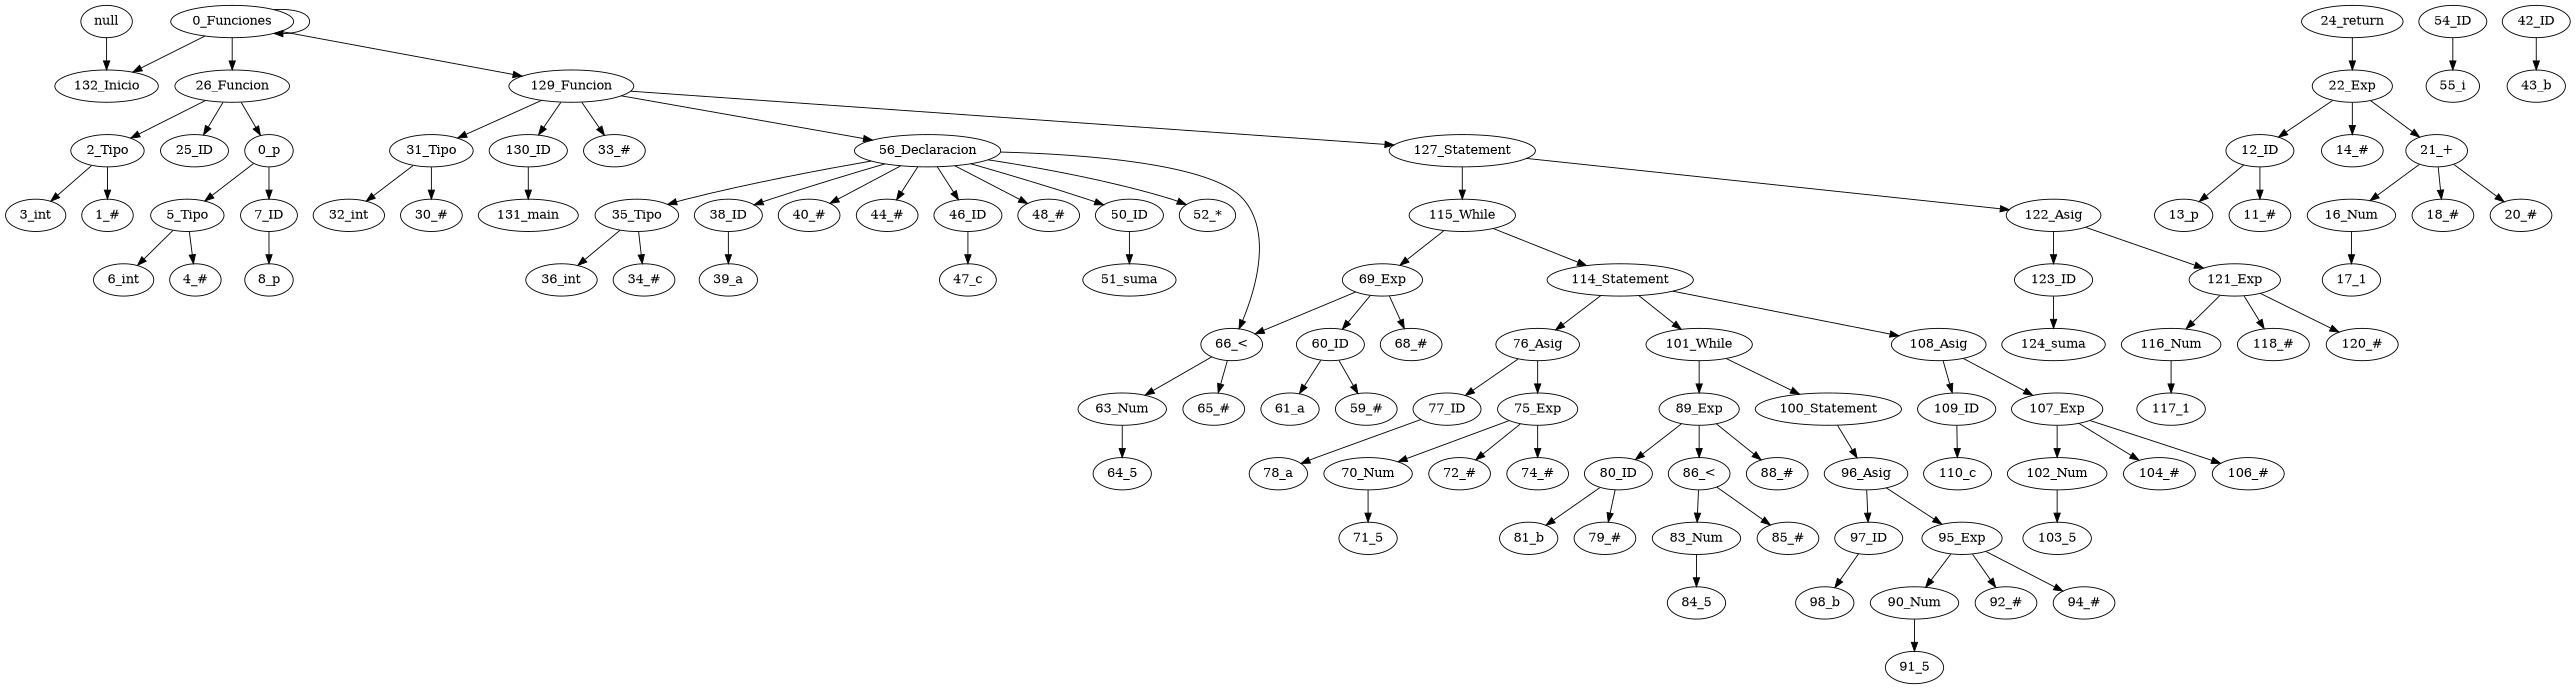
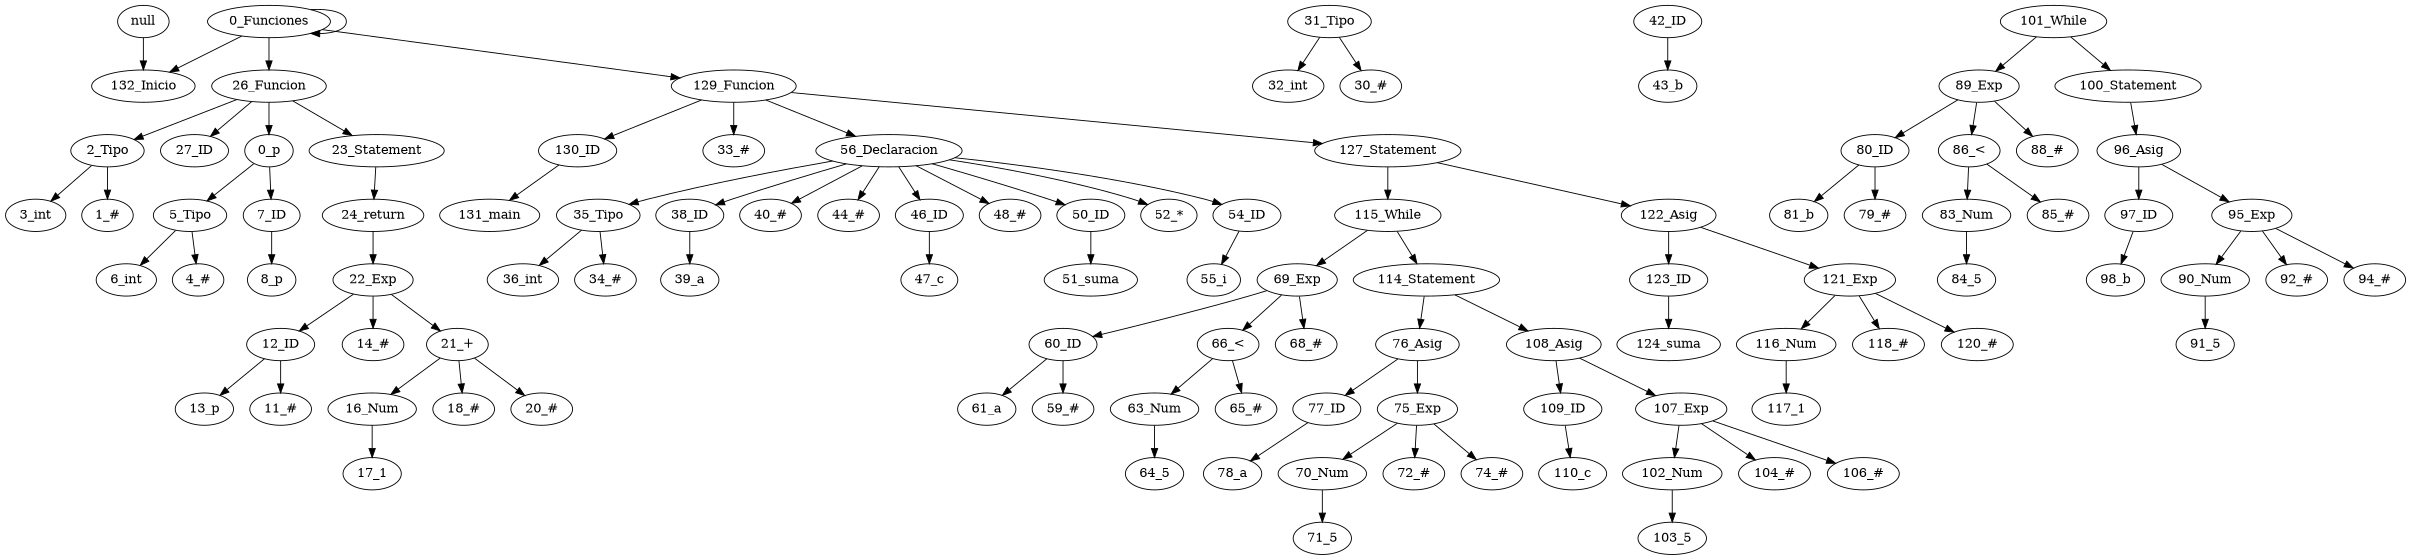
edge "129_Funcion" -> "31_Tipo": removed
node "25_ID": label "25_ID" -> "27_ID"
node "23_Statement": added
edge "56_Declaracion" -> "66_<": now "56_Declaracion" -> "54_ID"
edge "114_Statement" -> "101_While": removed
